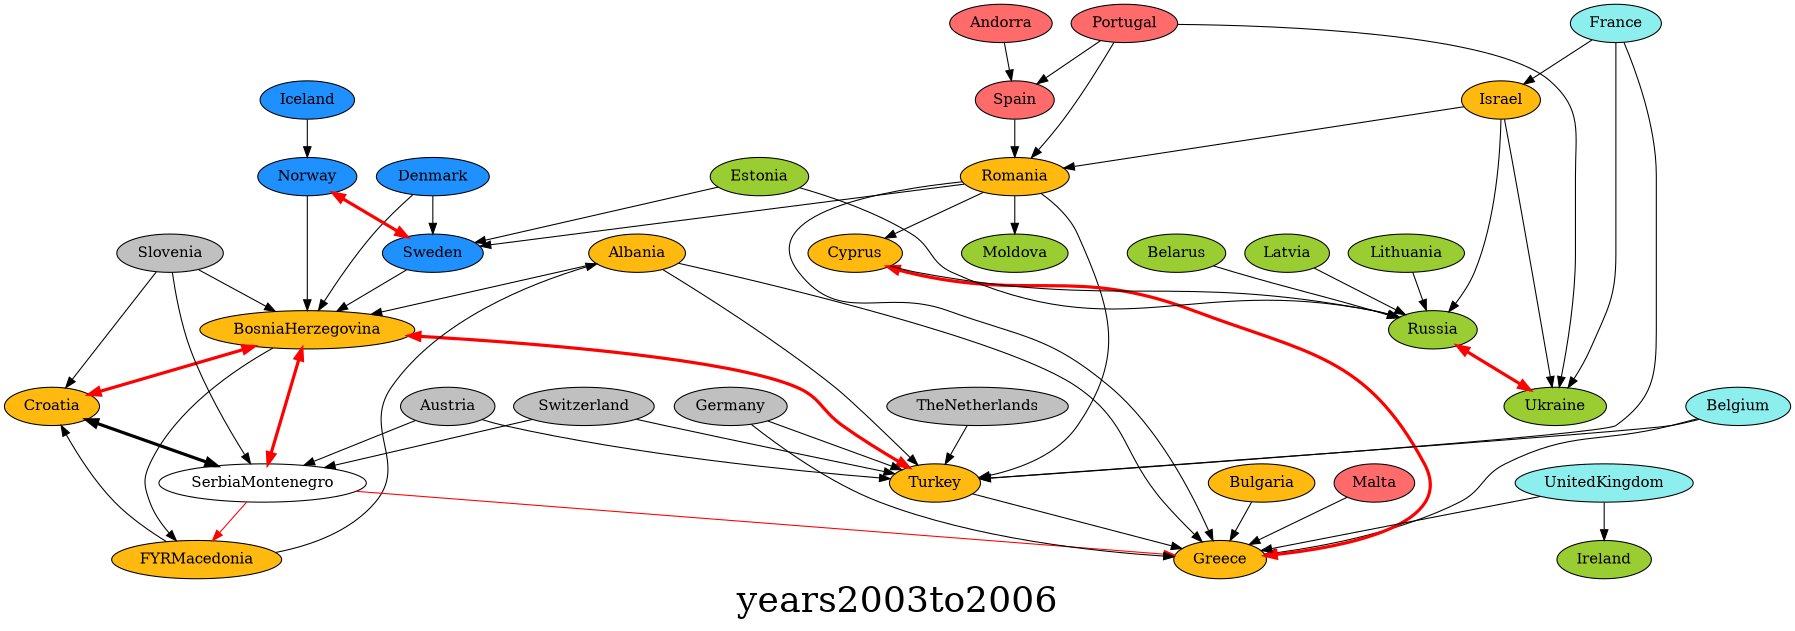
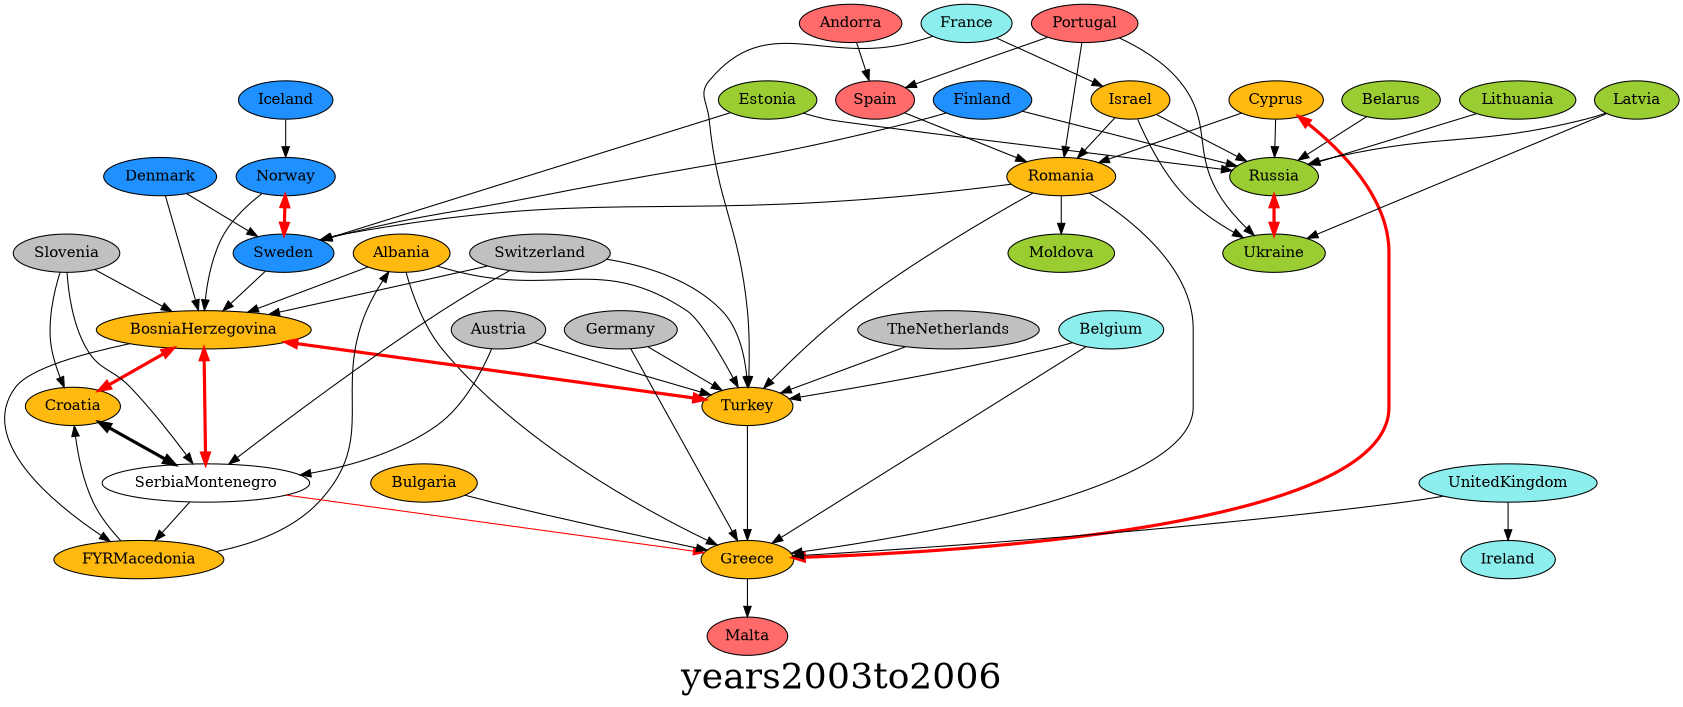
node "Finland": added
edge "Romania" -> "Cyprus": reversed
edge "France" -> "Ukraine": now "Latvia" -> "Ukraine"
edge "Switzerland" -> "BosniaHerzegovina": added
edge "SerbiaMontenegro" -> "FYRMacedonia": color red -> black
edge "Malta" -> "Greece": reversed
node "Ireland": fillcolor olivedrab3 -> darkslategray2
